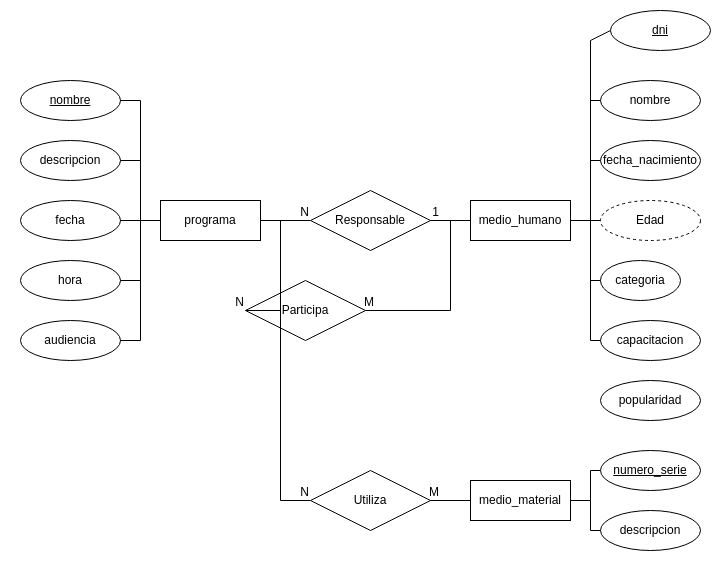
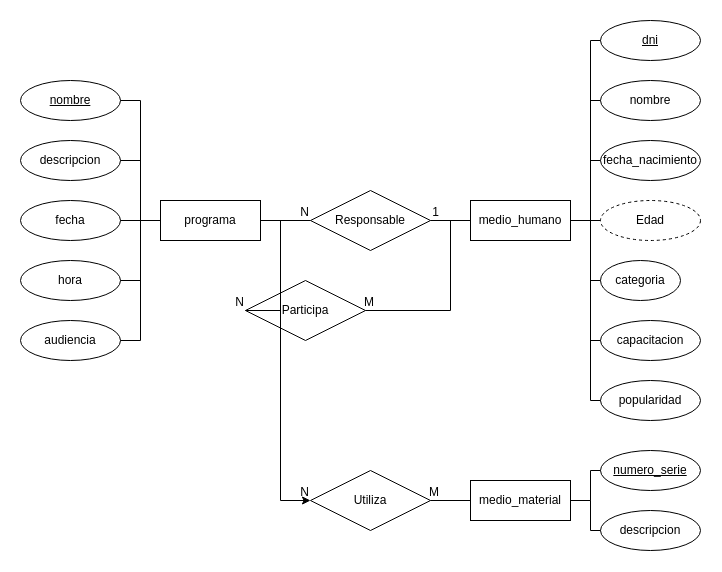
node "dni": moved (661, 31) -> (651, 41)
edge "medio_humano" -- "popularidad": added
edge "programa" -- "Utiliza": arrowhead none -> classic
